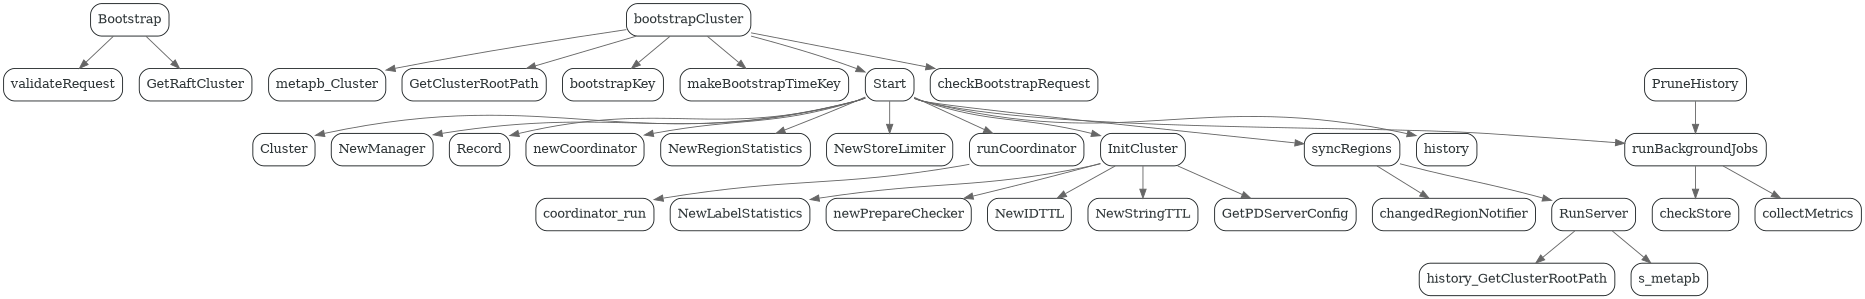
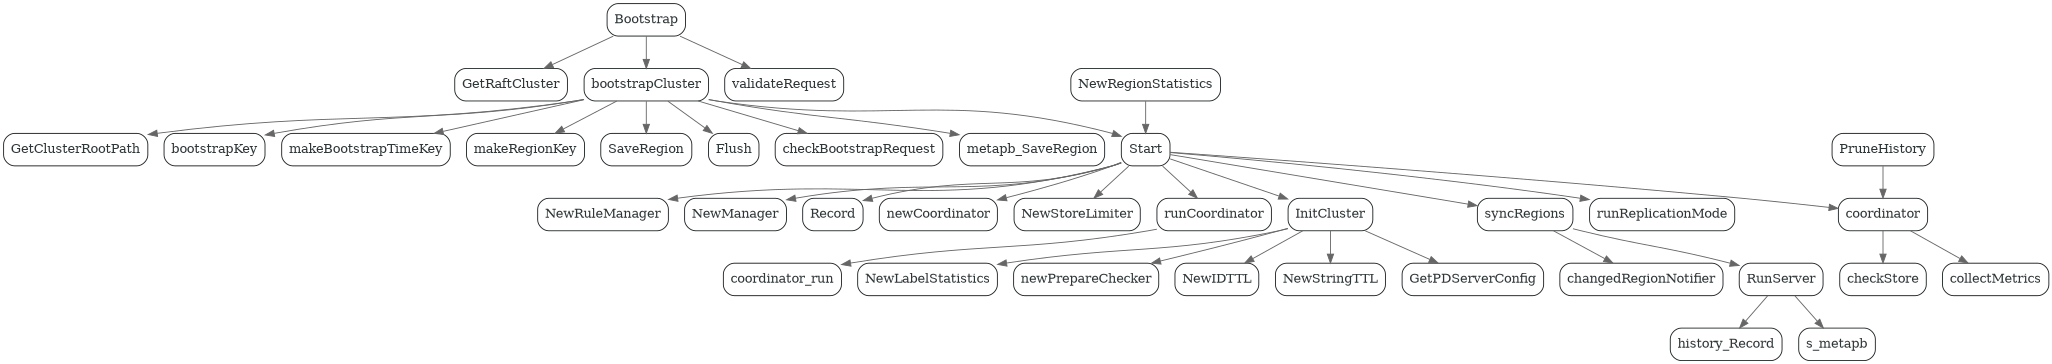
edge "Bootstrap" -> "bootstrapCluster": added
node "metapb_Cluster": label "metapb_Cluster" -> "metapb_SaveRegion"
edge "Start" -> "NewRegionStatistics": reversed
node "Cluster": label "Cluster" -> "NewRuleManager"
node "makeRegionKey": added
node "SaveRegion": added
node "Flush": added
node "history": label "history" -> "runReplicationMode"
node "runBackgroundJobs": label "runBackgroundJobs" -> "coordinator"
node "history_GetClusterRootPath": label "history_GetClusterRootPath" -> "history_Record"
